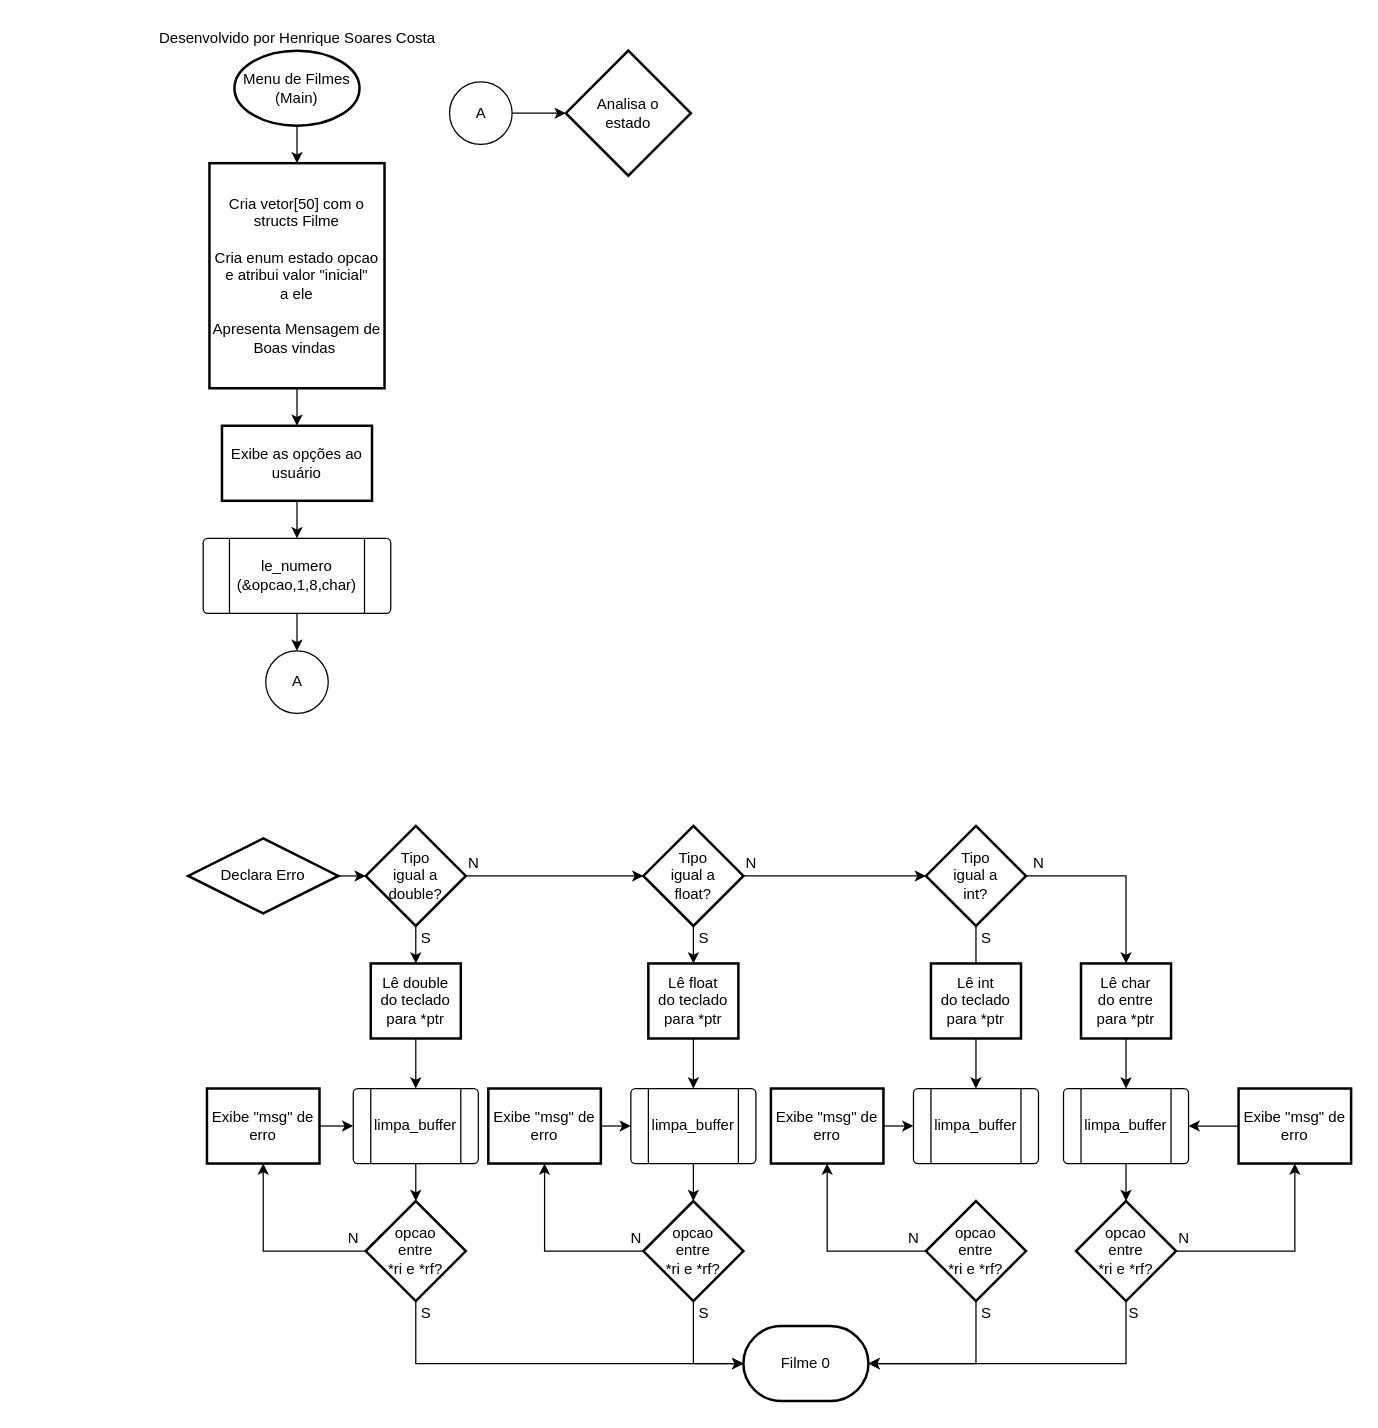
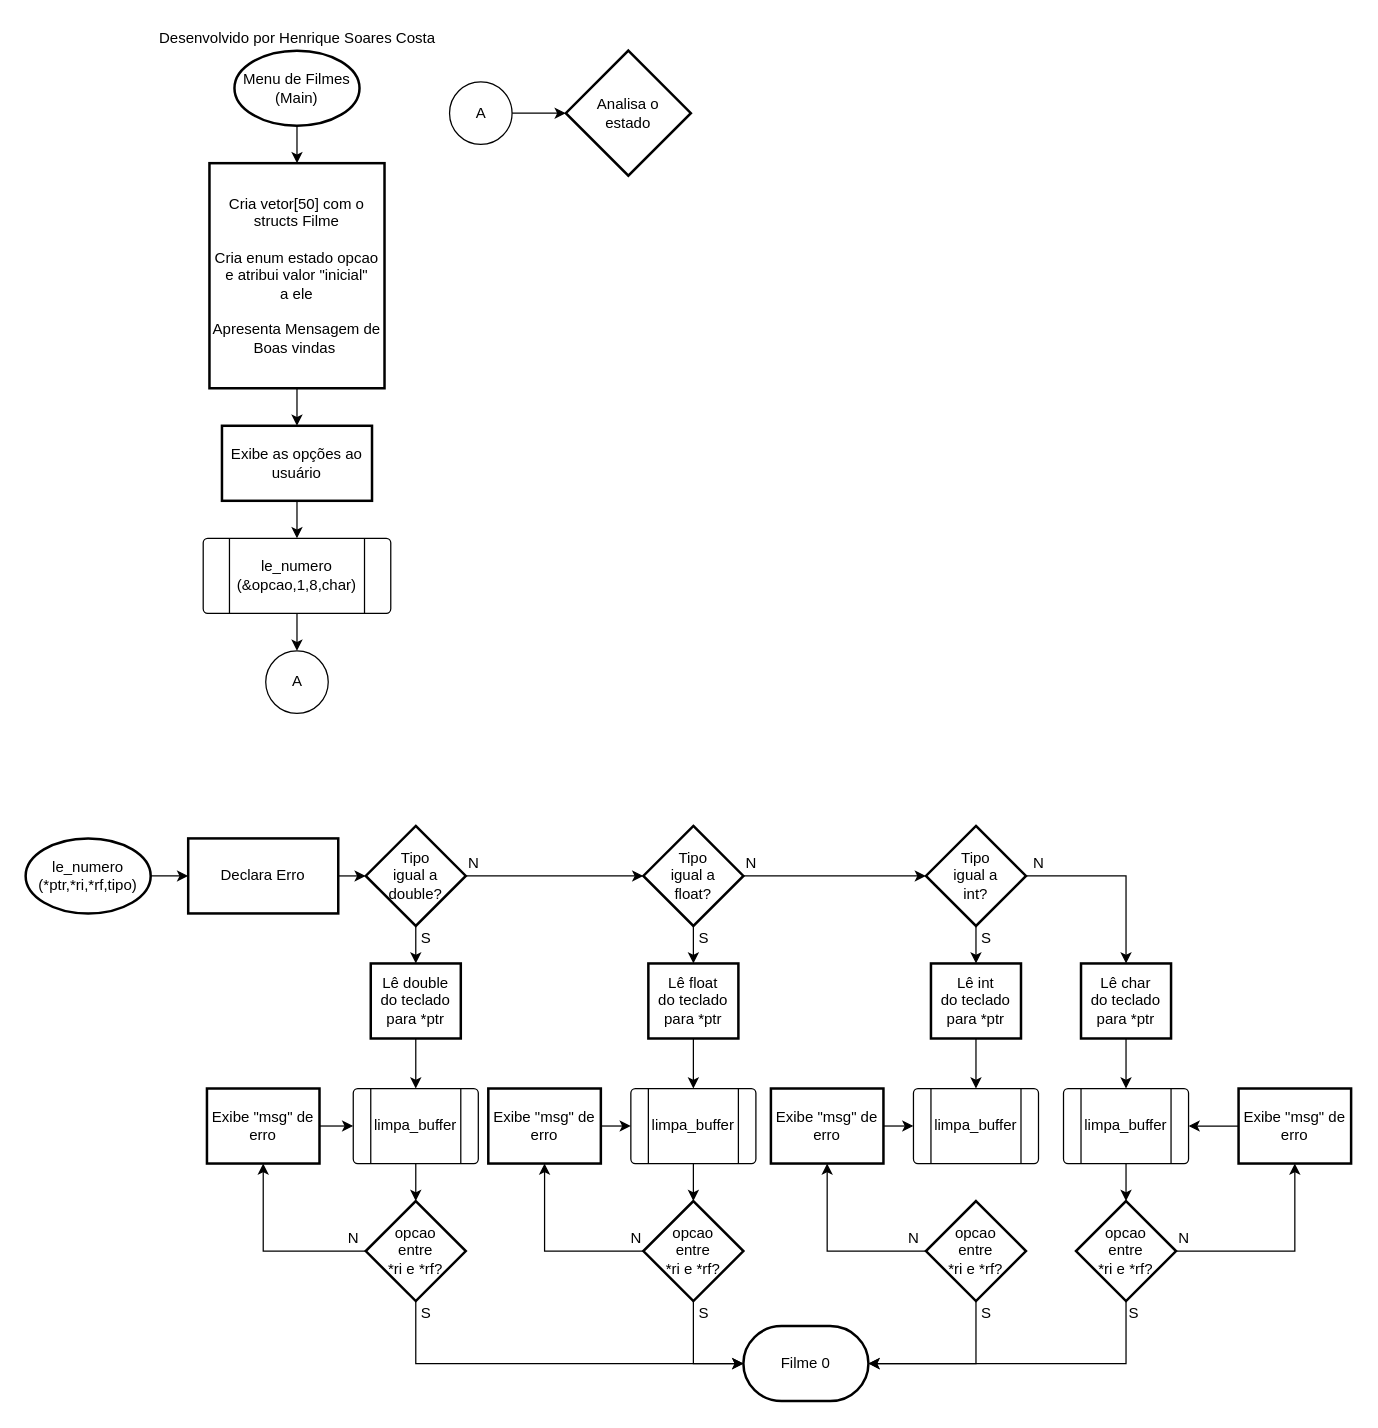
node "le_numero (*ptr,*ri,*rf,tipo)": added
edge "le_numero (*ptr,*ri,*rf,tipo)" -> "Declara Erro": added
node "Declara Erro": shape diamond -> rectangle
edge "Tipo igual a int?" -- "Lê int do teclado para *ptr": arrowhead none -> classic
node "Lê char do entre para *ptr": label "Lê char do entre para *ptr" -> "Lê char do teclado para *ptr"
